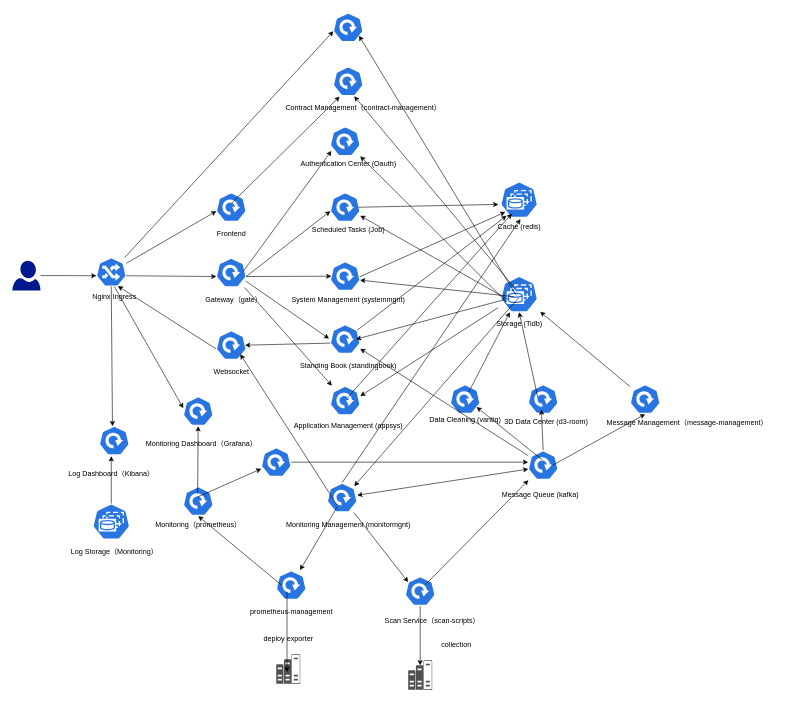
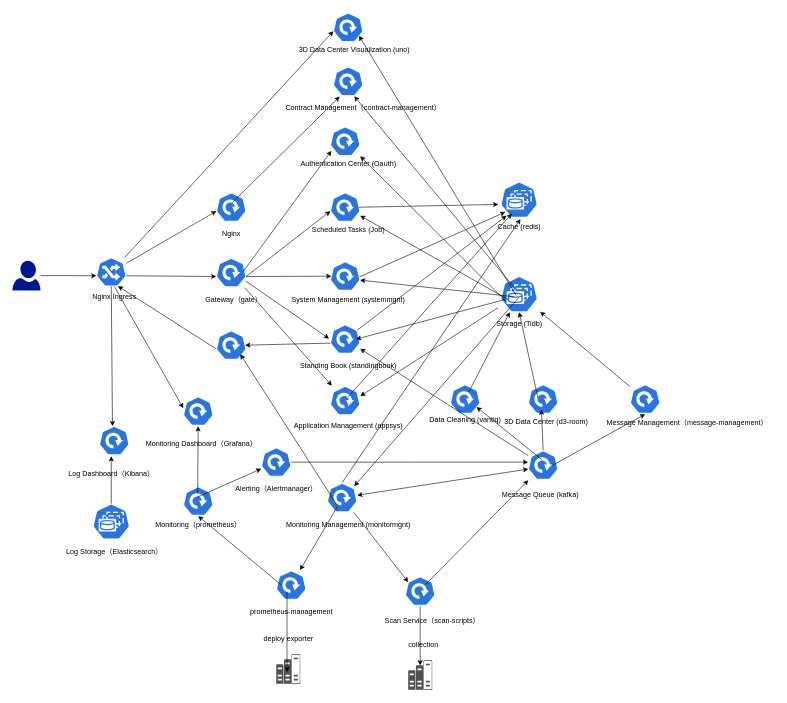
node "3D Data Center Visualization (uno)": added
node "Frontend": label "Frontend" -> "Nginx"
node "Websocket": removed
node "Alerting（Alertmanager）": added
node "Log Storage（Monitoring）": label "Log Storage（Monitoring）" -> "Log Storage（Elasticsearch）"
node "collection": moved (456, 645) -> (423, 645)
